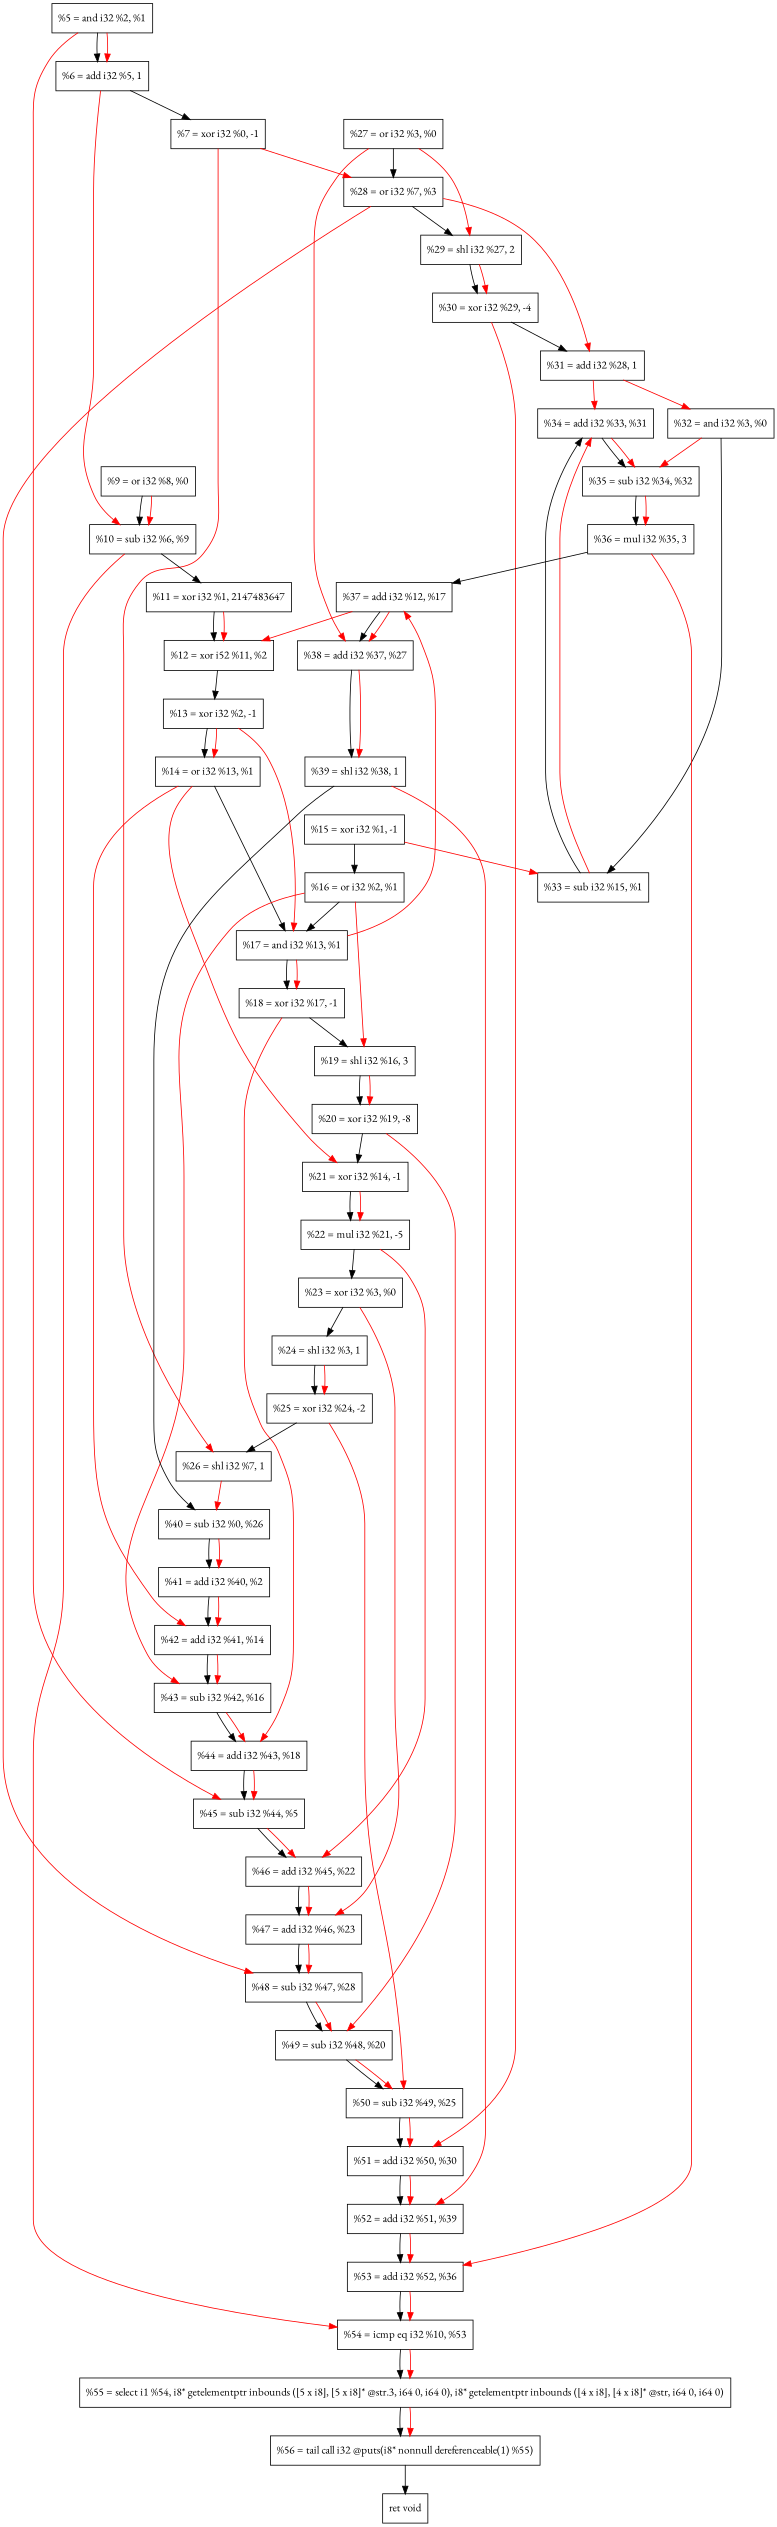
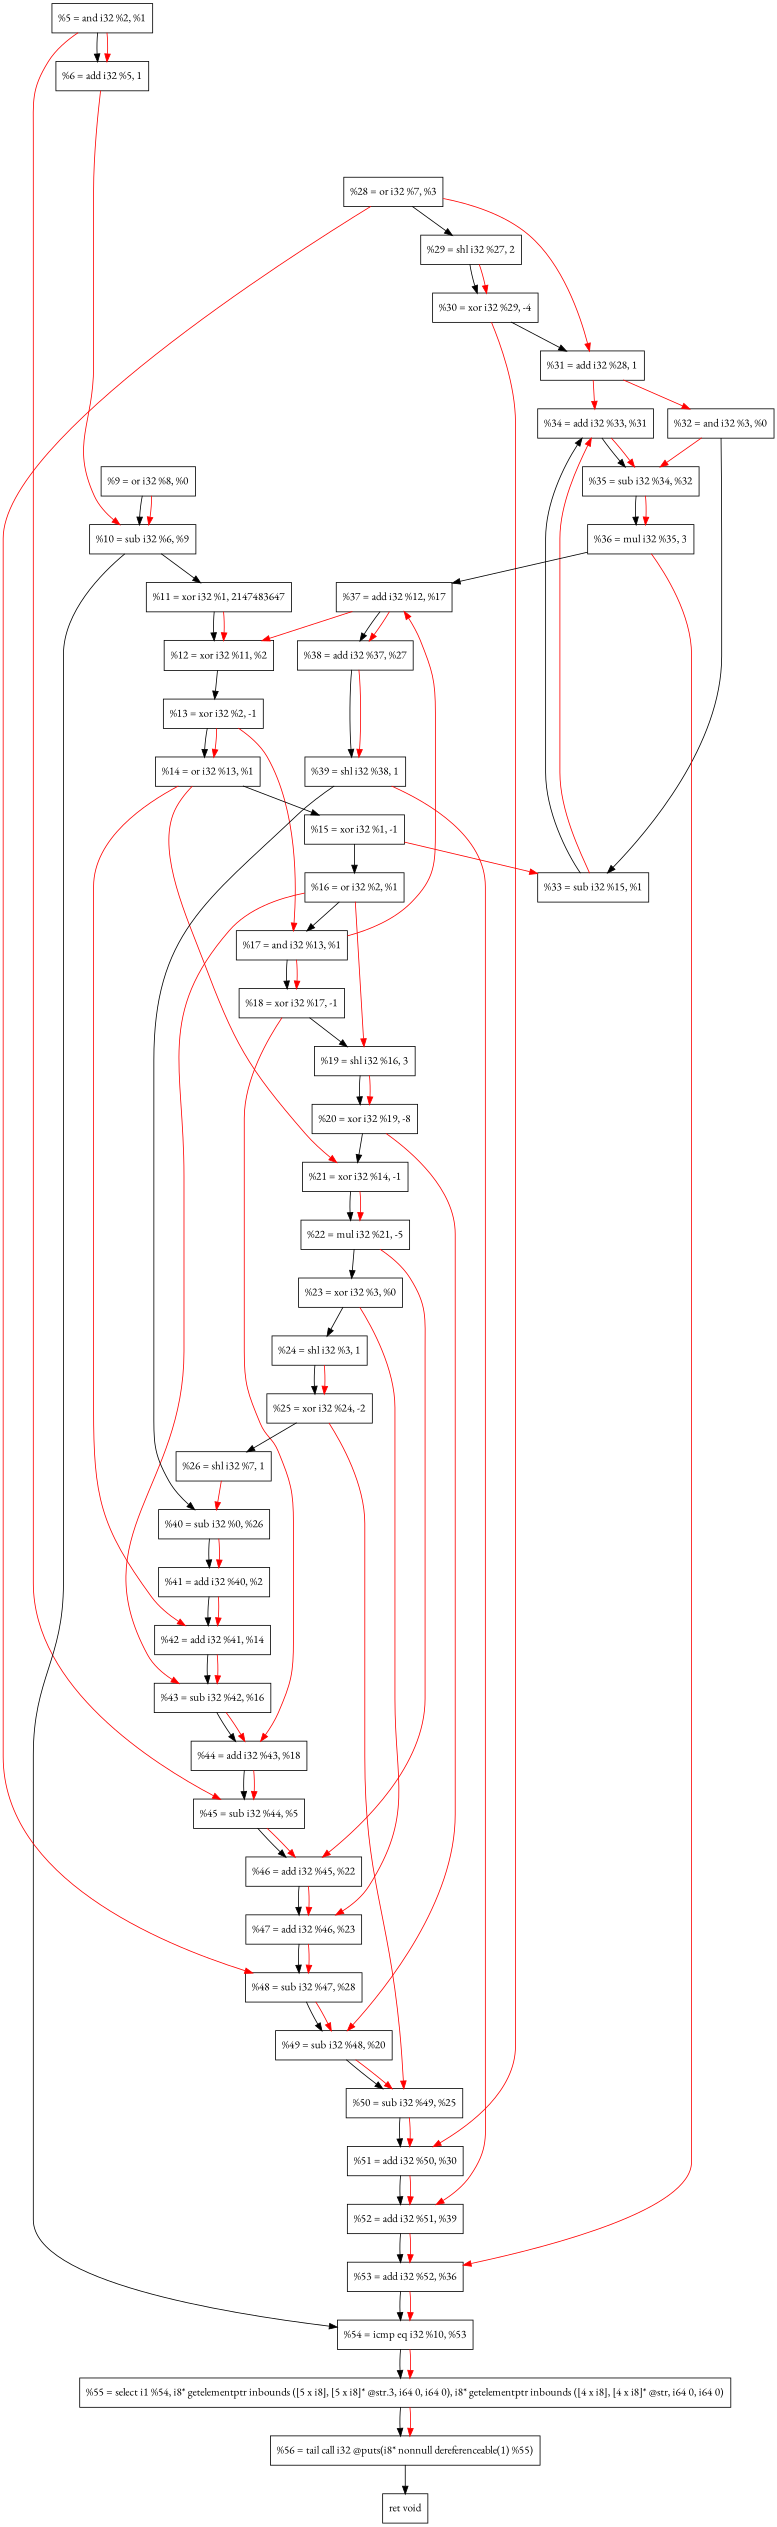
node "%7 = xor i32 %0, -1": removed
node "%27 = or i32 %3, %0": removed
node "%12 = xor i52 %11, %2": label "%12 = xor i52 %11, %2" -> "%12 = xor i32 %11, %2"
edge "%14 = or i32 %13, %1" -> "%17 = and i32 %13, %1": now "%14 = or i32 %13, %1" -> "%15 = xor i32 %1, -1"
edge "%10 = sub i32 %6, %9" -> "%54 = icmp eq i32 %10, %53": color red -> black
